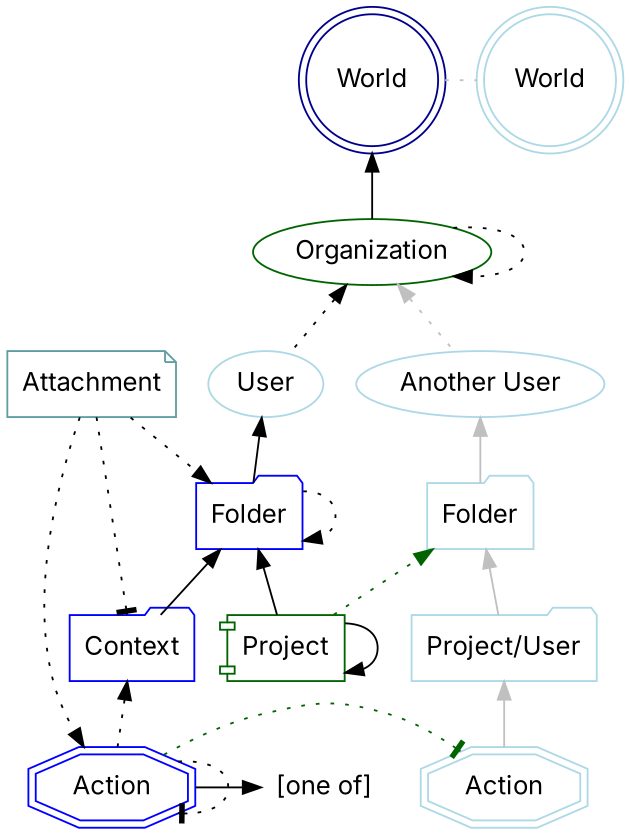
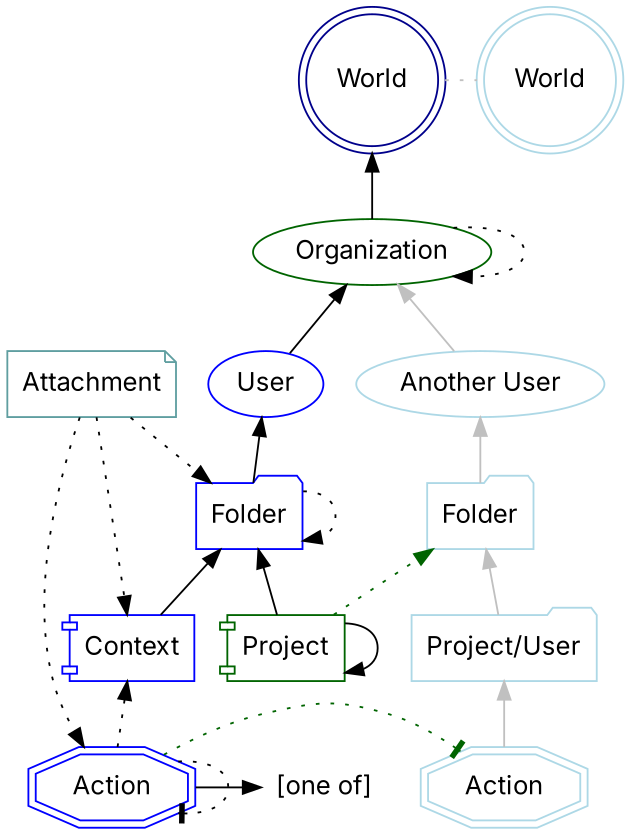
edge "Another User" -> "Organization": style dotted -> solid
edge "User" -> "Organization": style dotted -> solid
node "User": color LightBlue -> blue
edge "Attachment" -> "Context": arrowhead tee -> normal
node "Context": shape folder -> component
